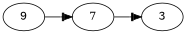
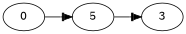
node "9": label "9" -> "0"
node "7": label "7" -> "5"
